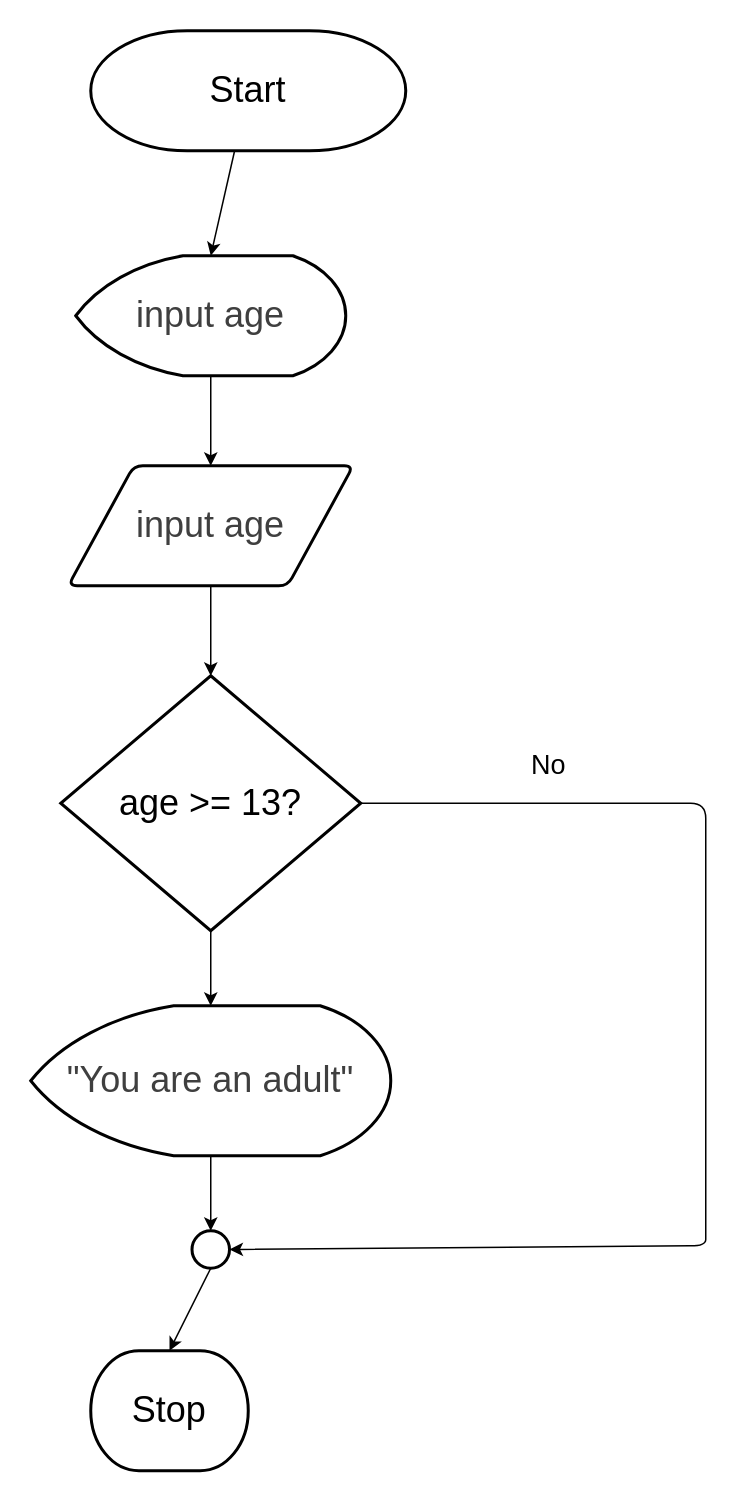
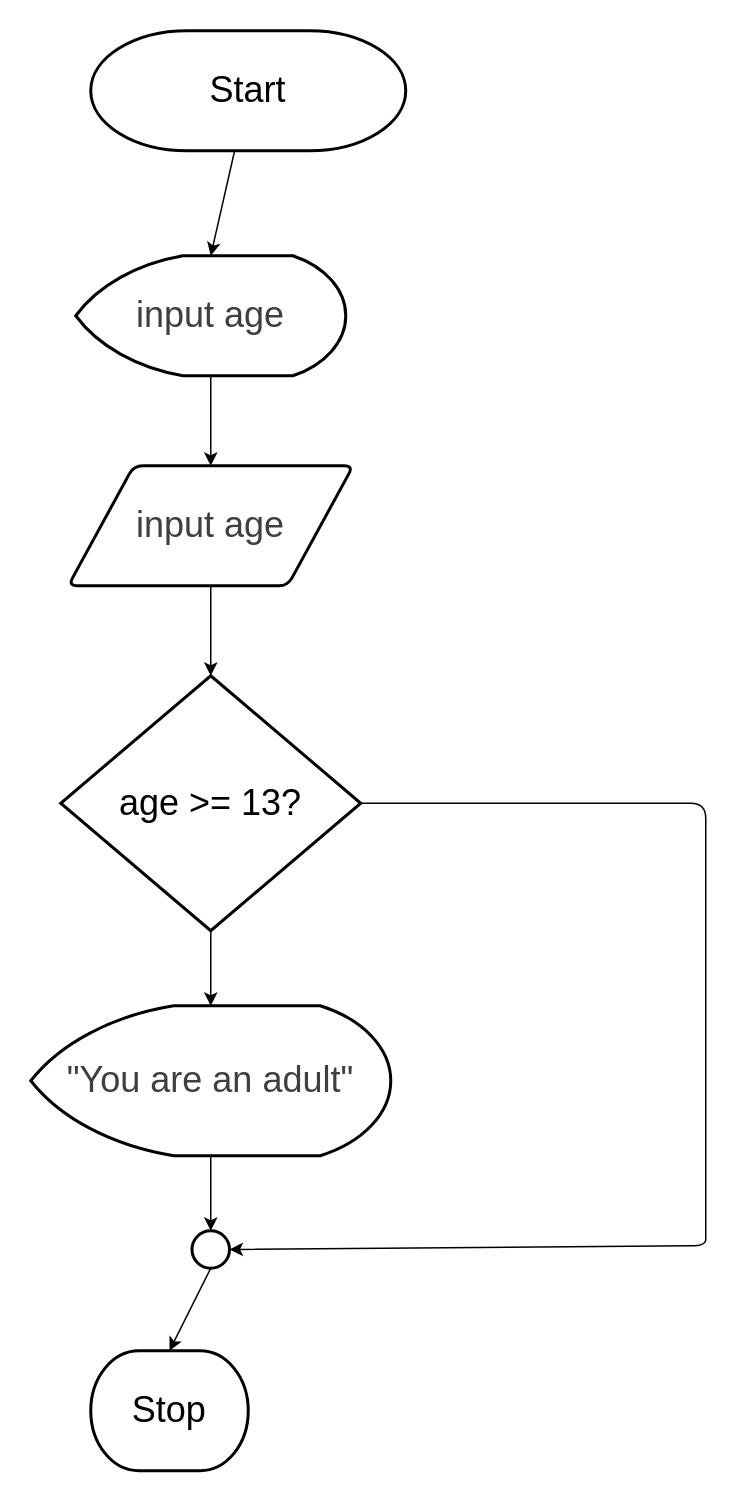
node "No": removed
